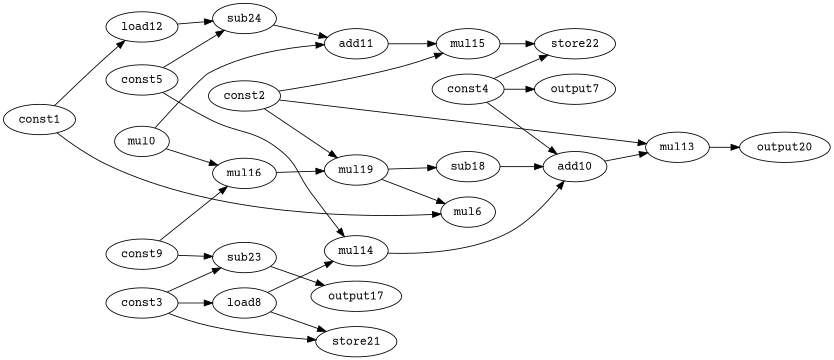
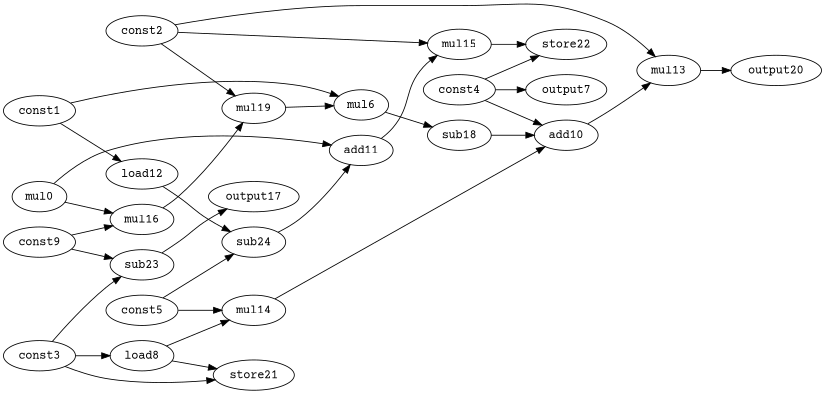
edge "mul19" -> "sub18": now "mul6" -> "sub18"
